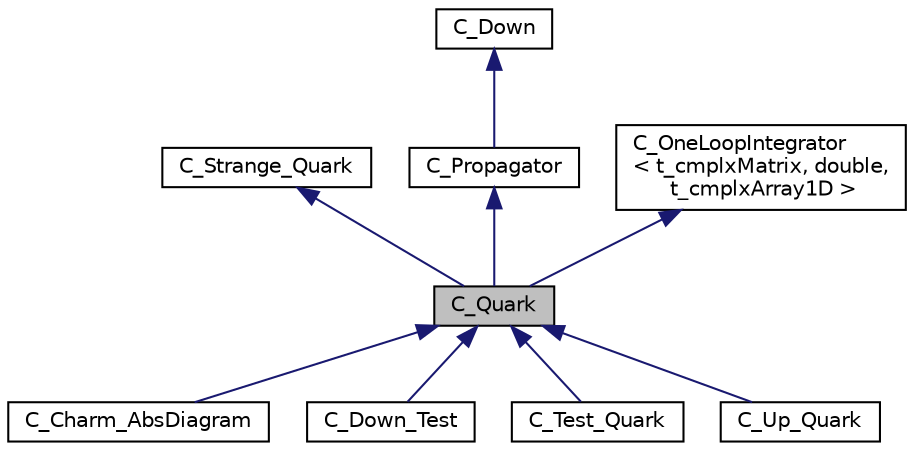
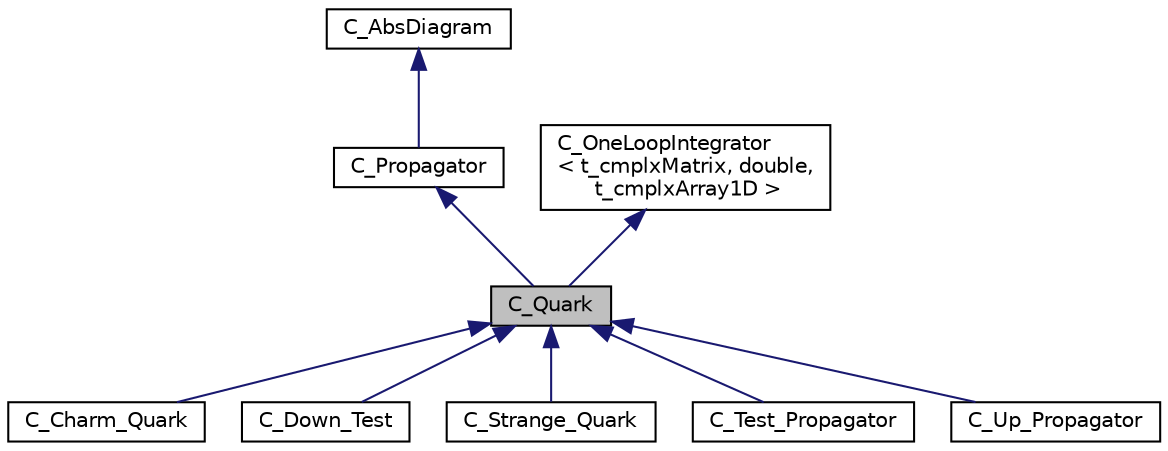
node "C_Down": label "C_Down" -> "C_AbsDiagram"
edge "C_Quark" -> "C_Strange_Quark": reversed
node "C_Charm_AbsDiagram": label "C_Charm_AbsDiagram" -> "C_Charm_Quark"
node "C_Test_Quark": label "C_Test_Quark" -> "C_Test_Propagator"
node "C_Up_Quark": label "C_Up_Quark" -> "C_Up_Propagator"
